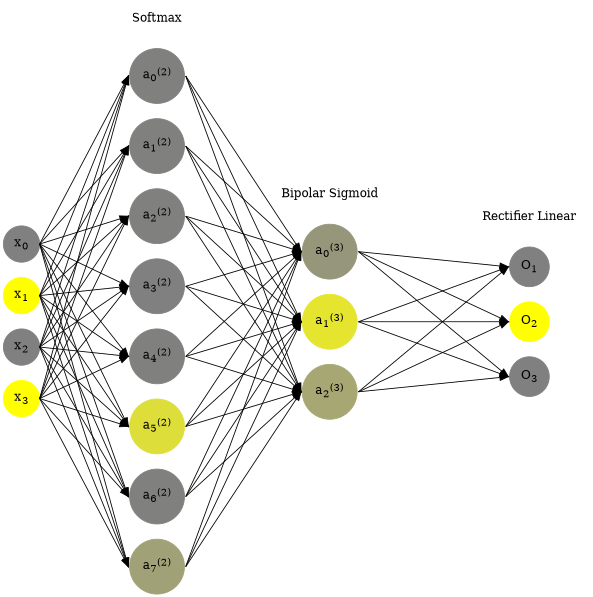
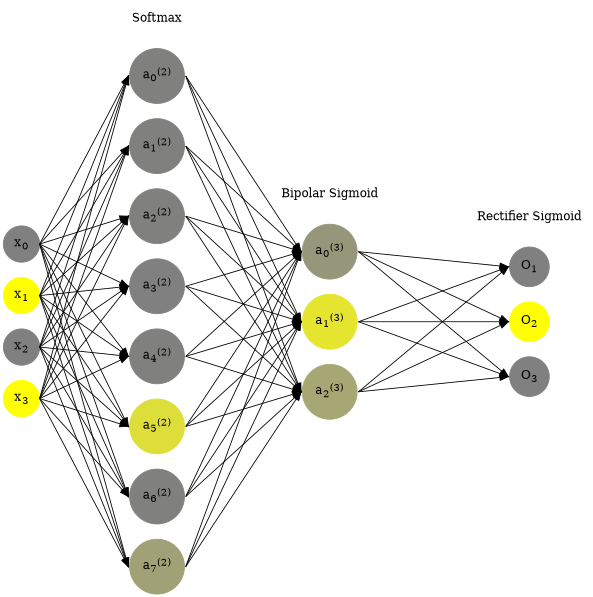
node "Rectifier Linear": label "Rectifier Linear" -> "Rectifier Sigmoid"
